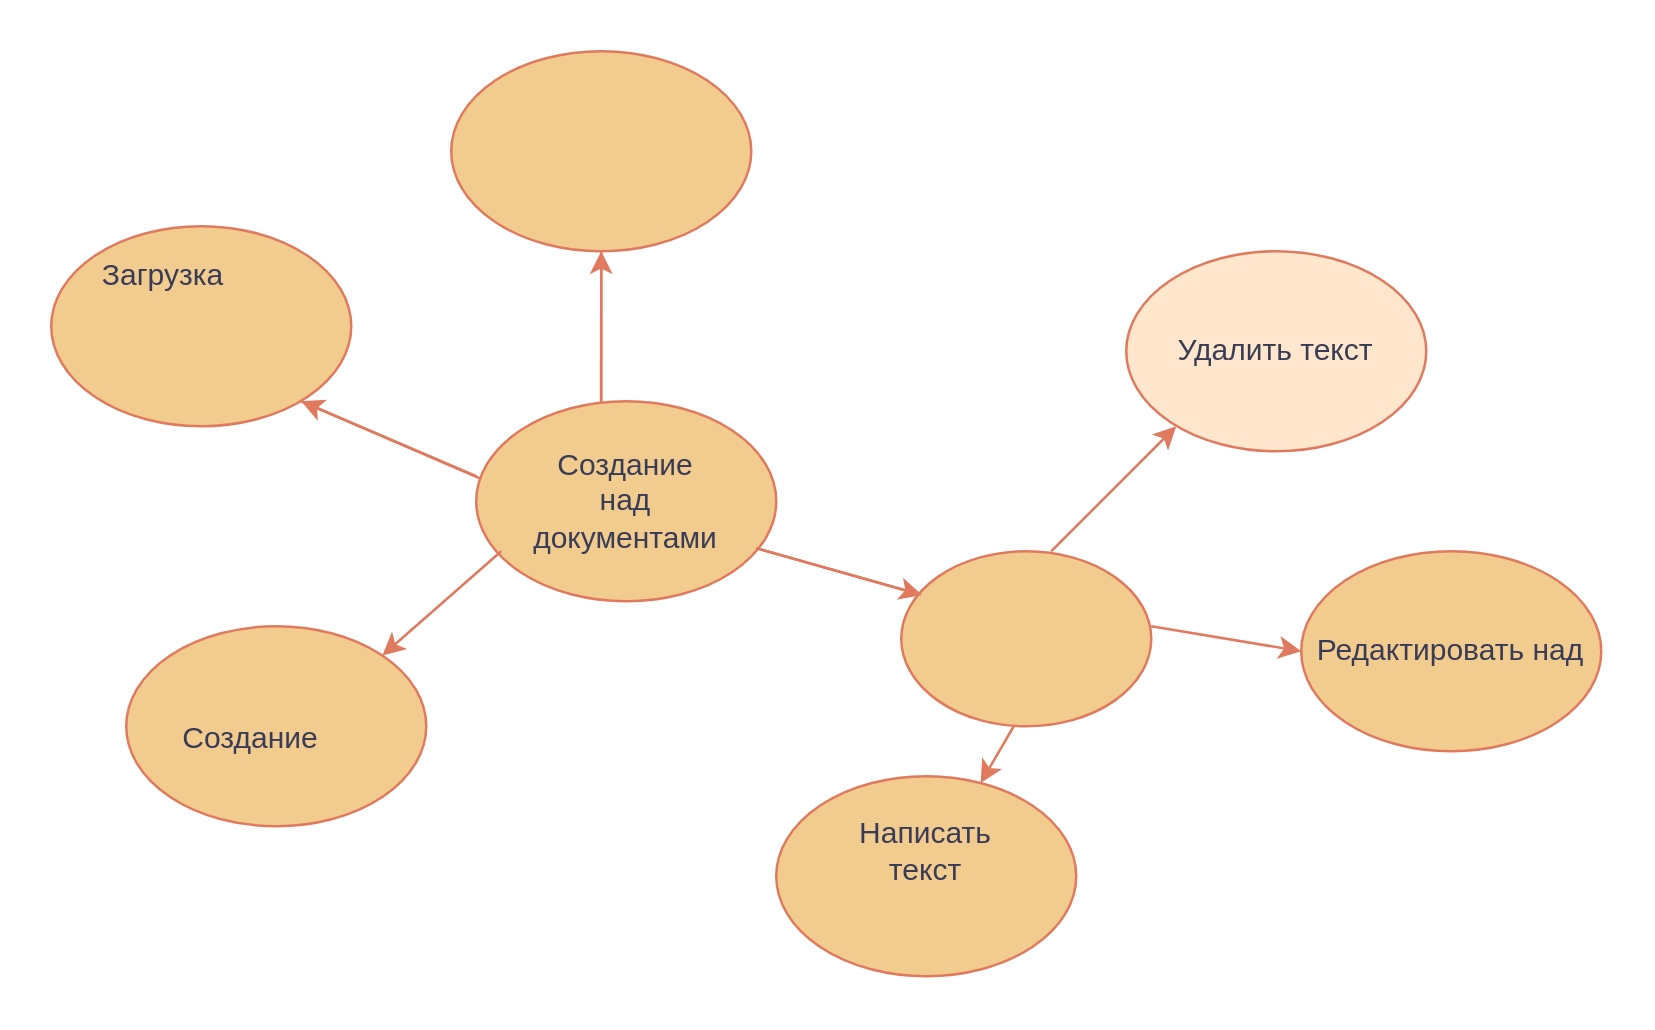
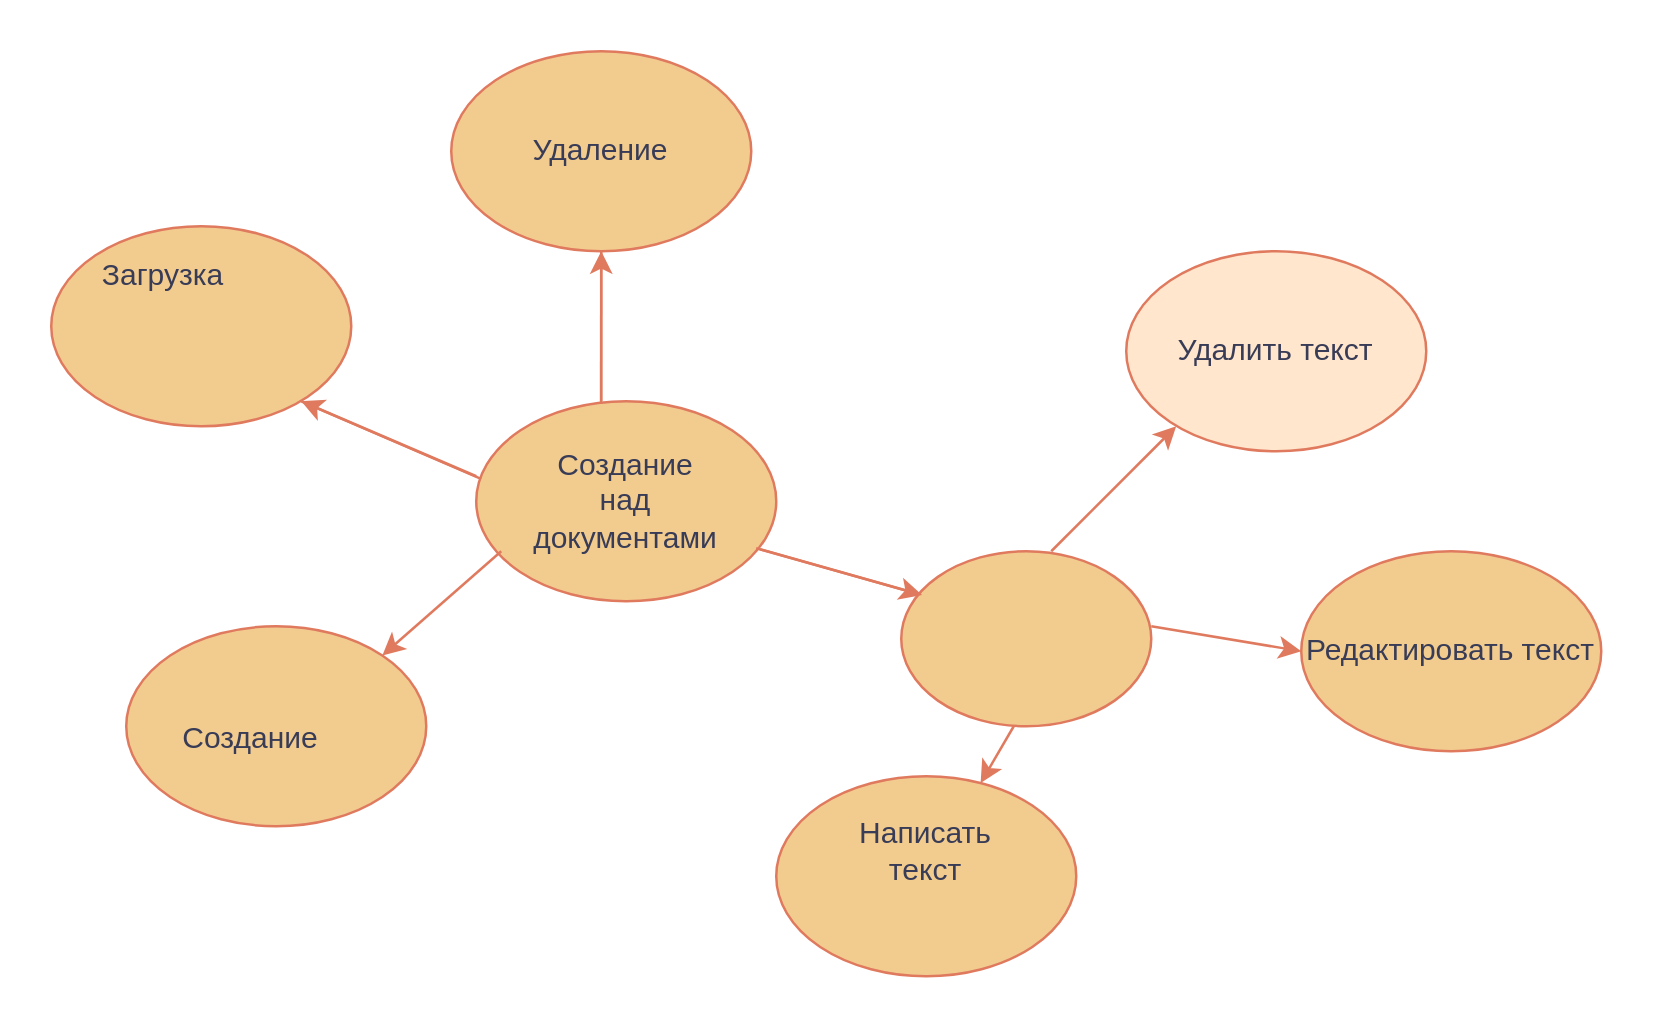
node "Удаление": added
node "Редактировать над": label "Редактировать над" -> "Редактировать текст"
